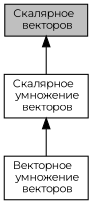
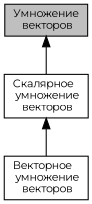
node "Скалярное векторов": label "Скалярное векторов" -> "Умножение векторов"
